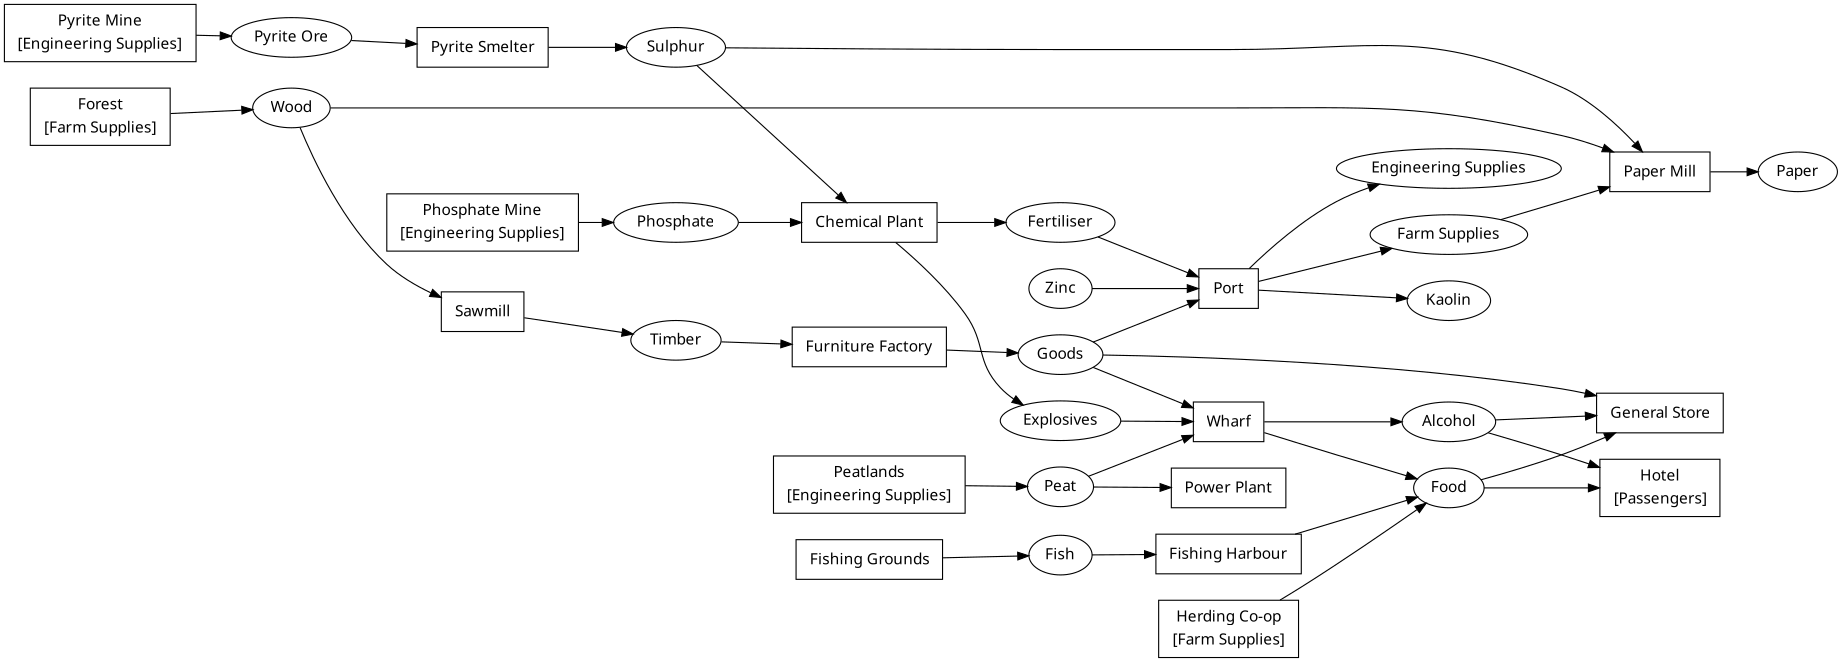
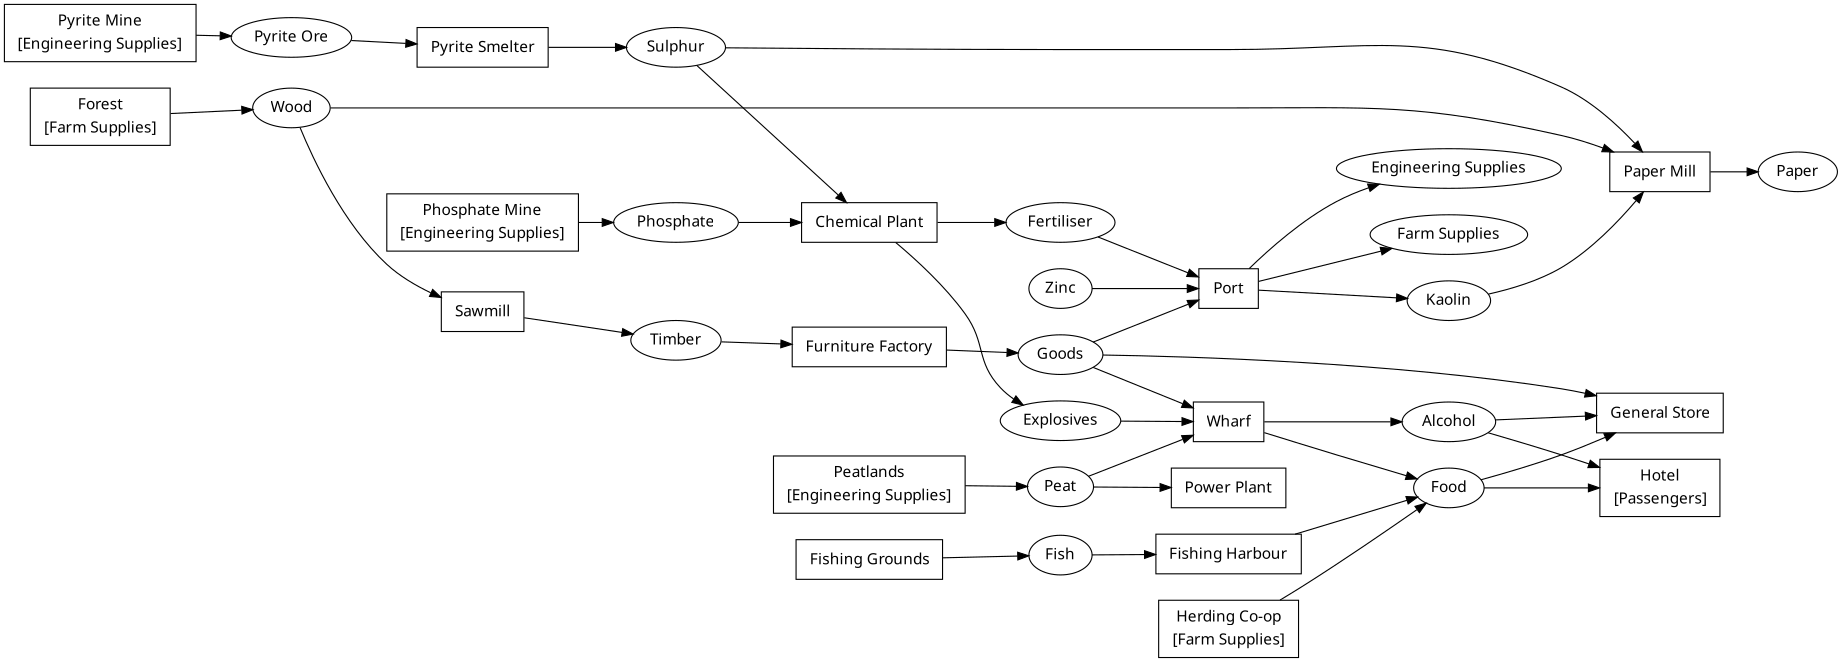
edge "Farm Supplies" -> "Paper Mill": now "Kaolin" -> "Paper Mill"
